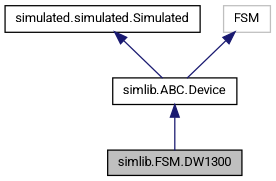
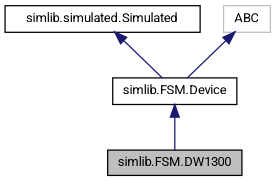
node "simulated.simulated.Simulated": label "simulated.simulated.Simulated" -> "simlib.simulated.Simulated"
node "FSM": label "FSM" -> "ABC"
node "simlib.ABC.Device": label "simlib.ABC.Device" -> "simlib.FSM.Device"
